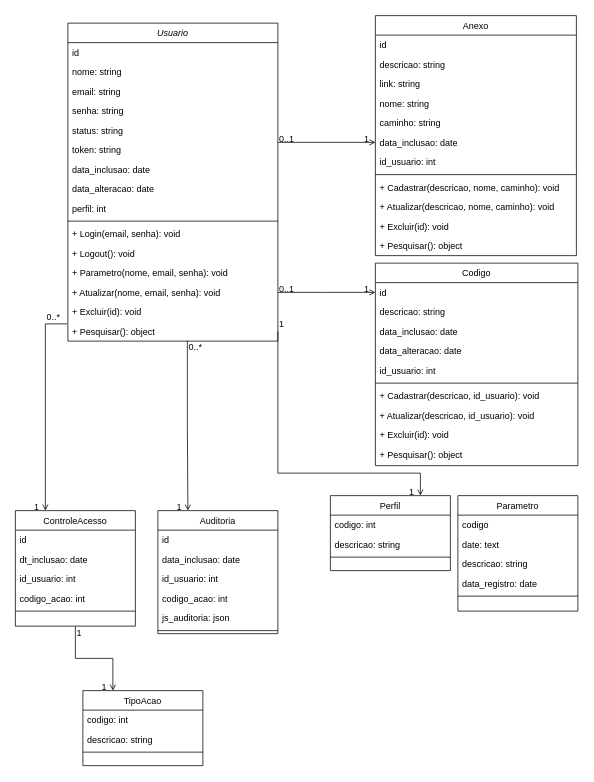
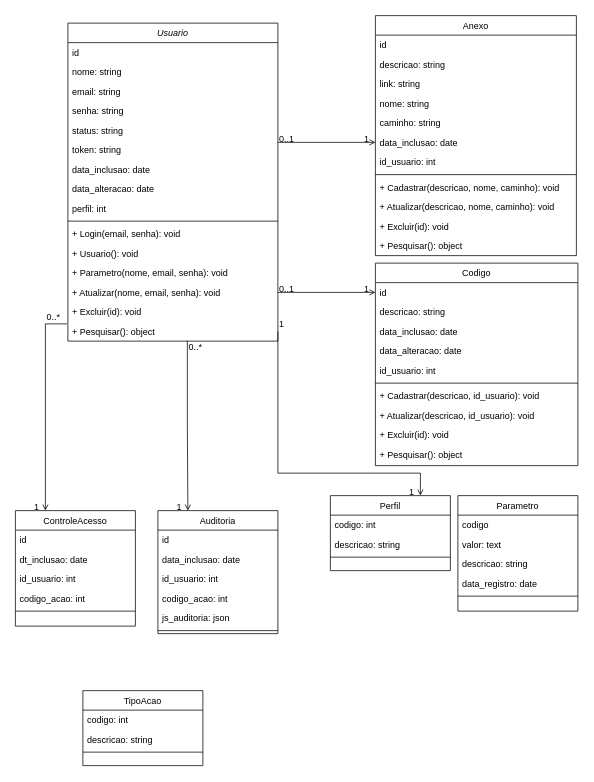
node "+ Logout(): void": label "+ Logout(): void" -> "+ Usuario(): void"
node "date: text": label "date: text" -> "valor: text"
edge "ControleAcesso" -> "TipoAcao": removed, labels "1", "1"
